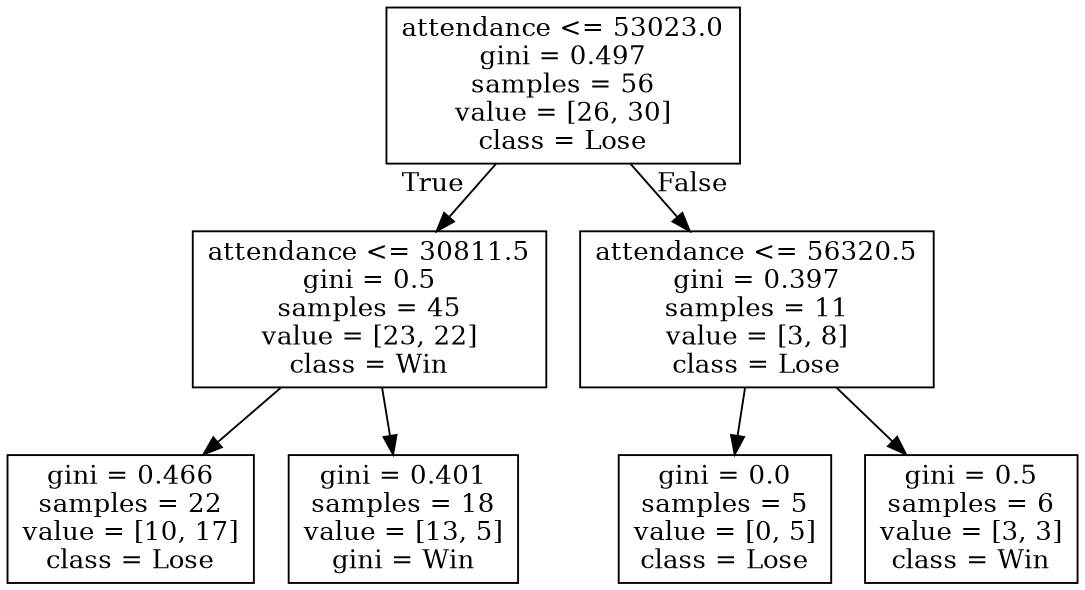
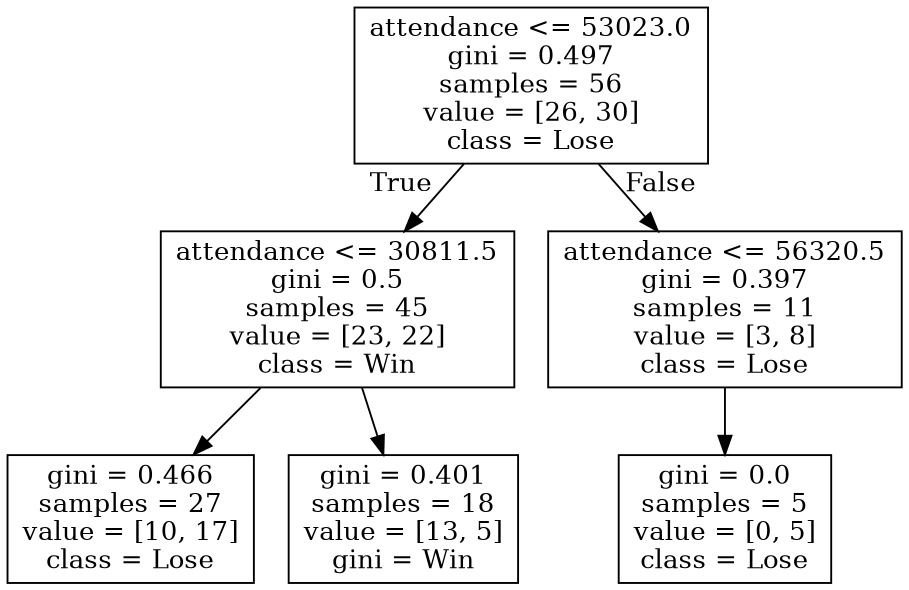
node "gini = 0.466 samples = 22 value = [10, 17] class = Lose": label "gini = 0.466 samples = 22 value = [10, 17] class = Lose" -> "gini = 0.466 samples = 27 value = [10, 17] class = Lose"
node "gini = 0.5 samples = 6 value = [3, 3] class = Win": removed
